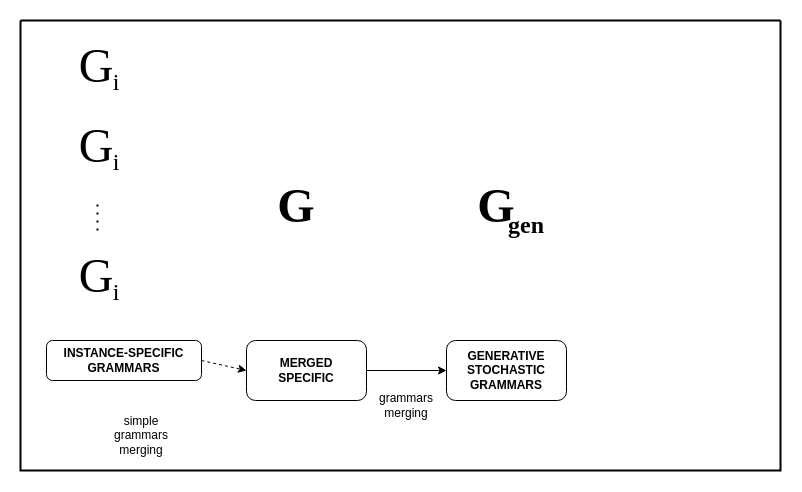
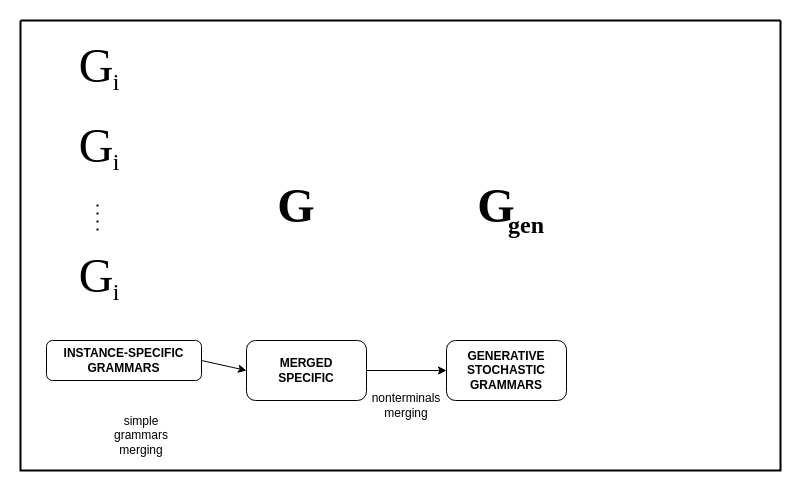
edge "INSTANCE-SPECIFIC GRAMMARS" -> "MERGED SPECIFIC": style dashed -> solid
node "grammars merging": label "grammars merging" -> "nonterminals merging"
